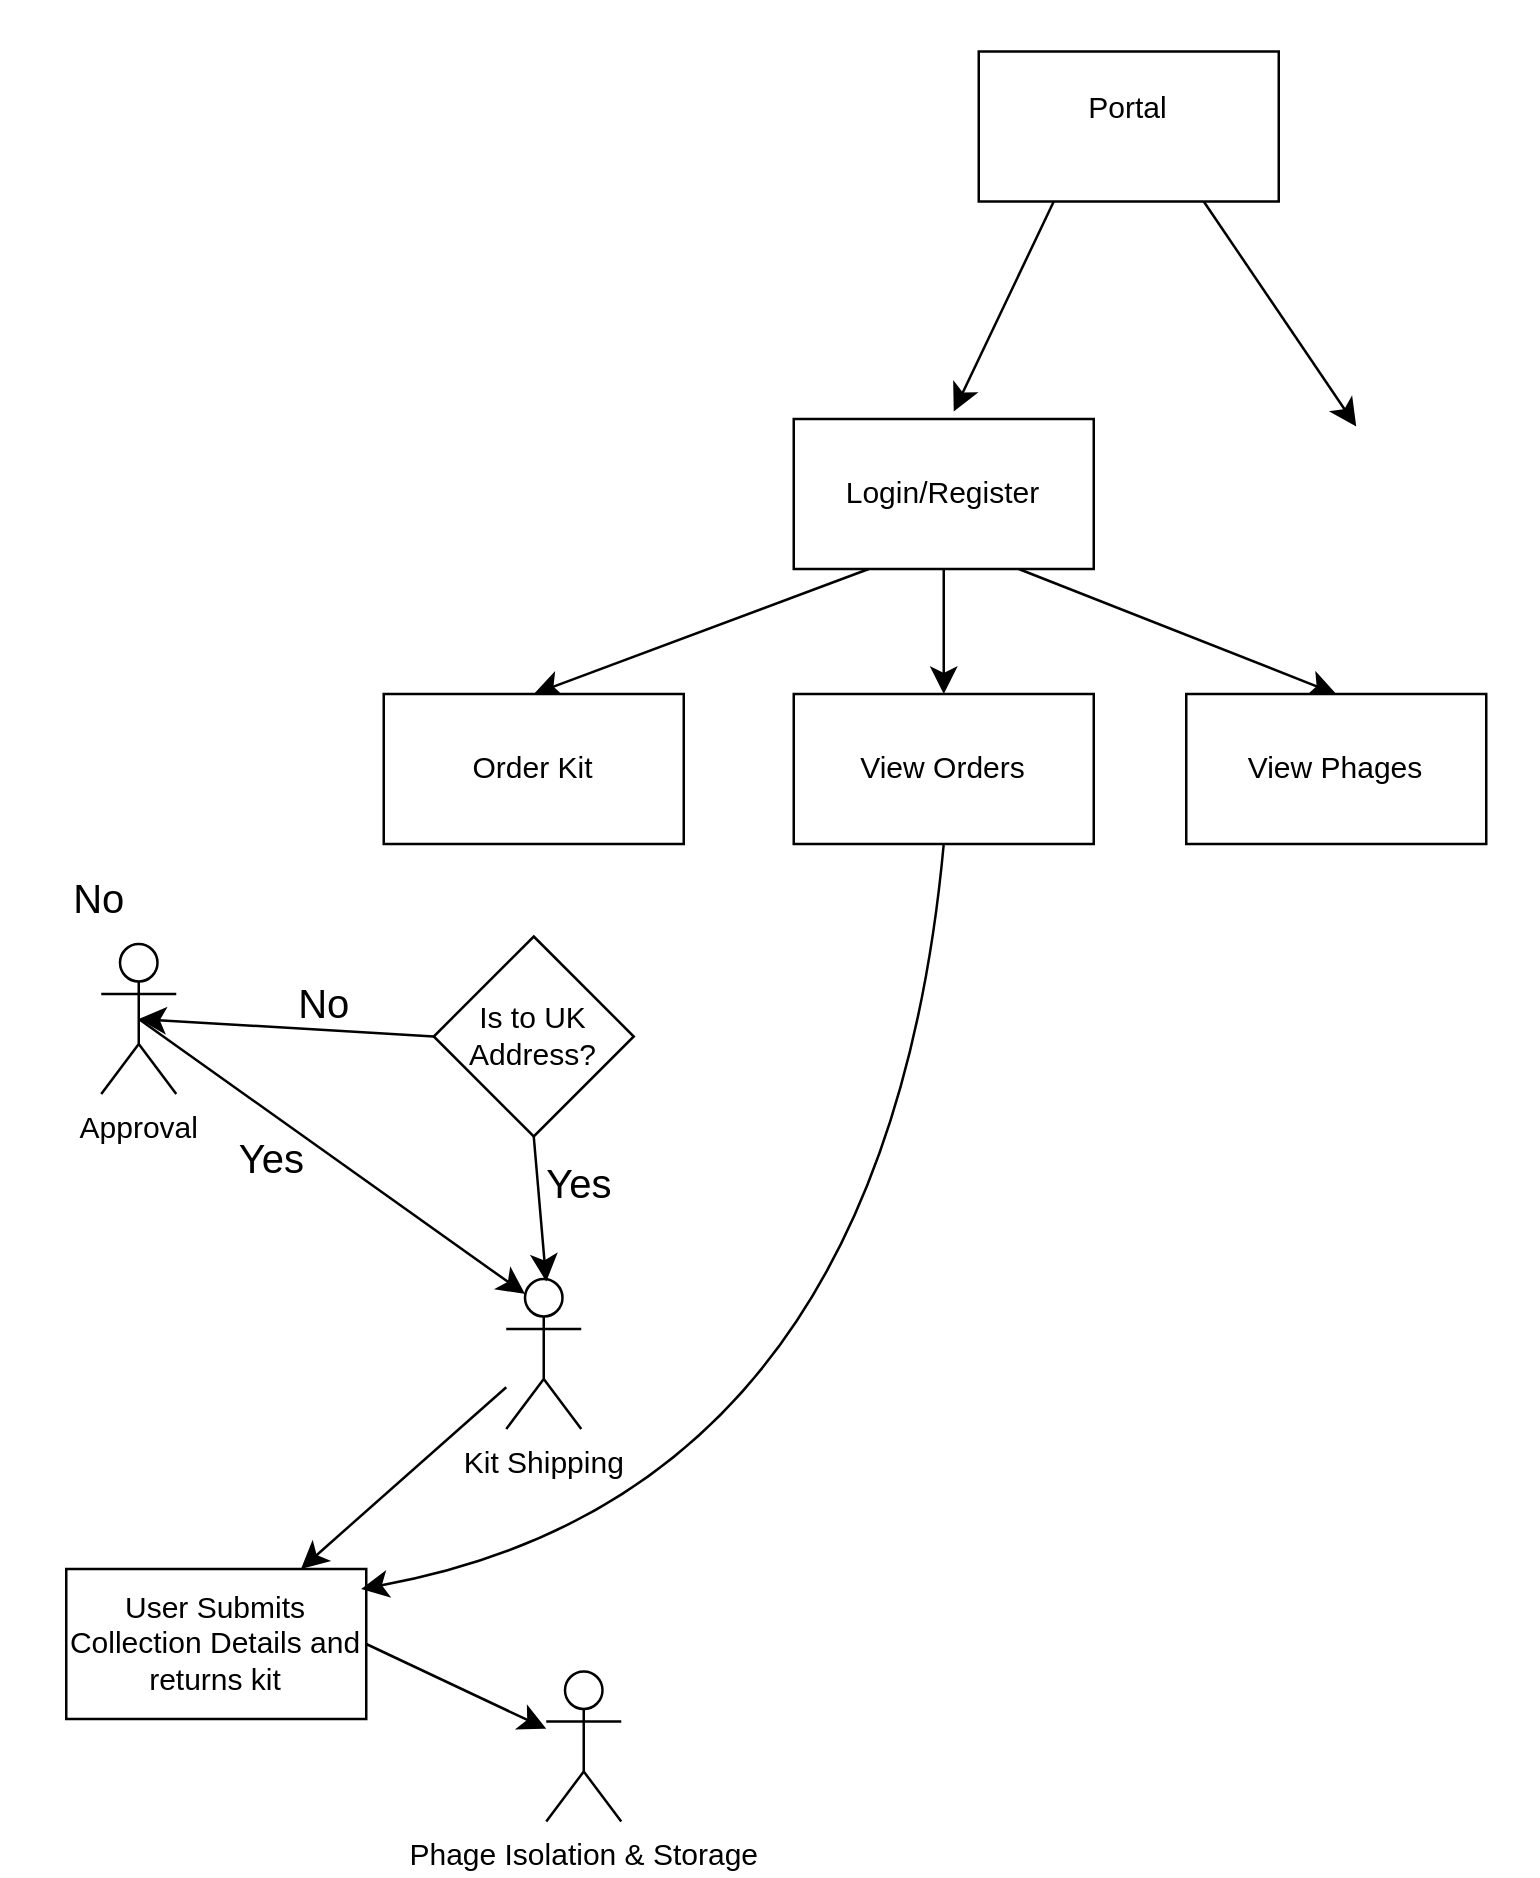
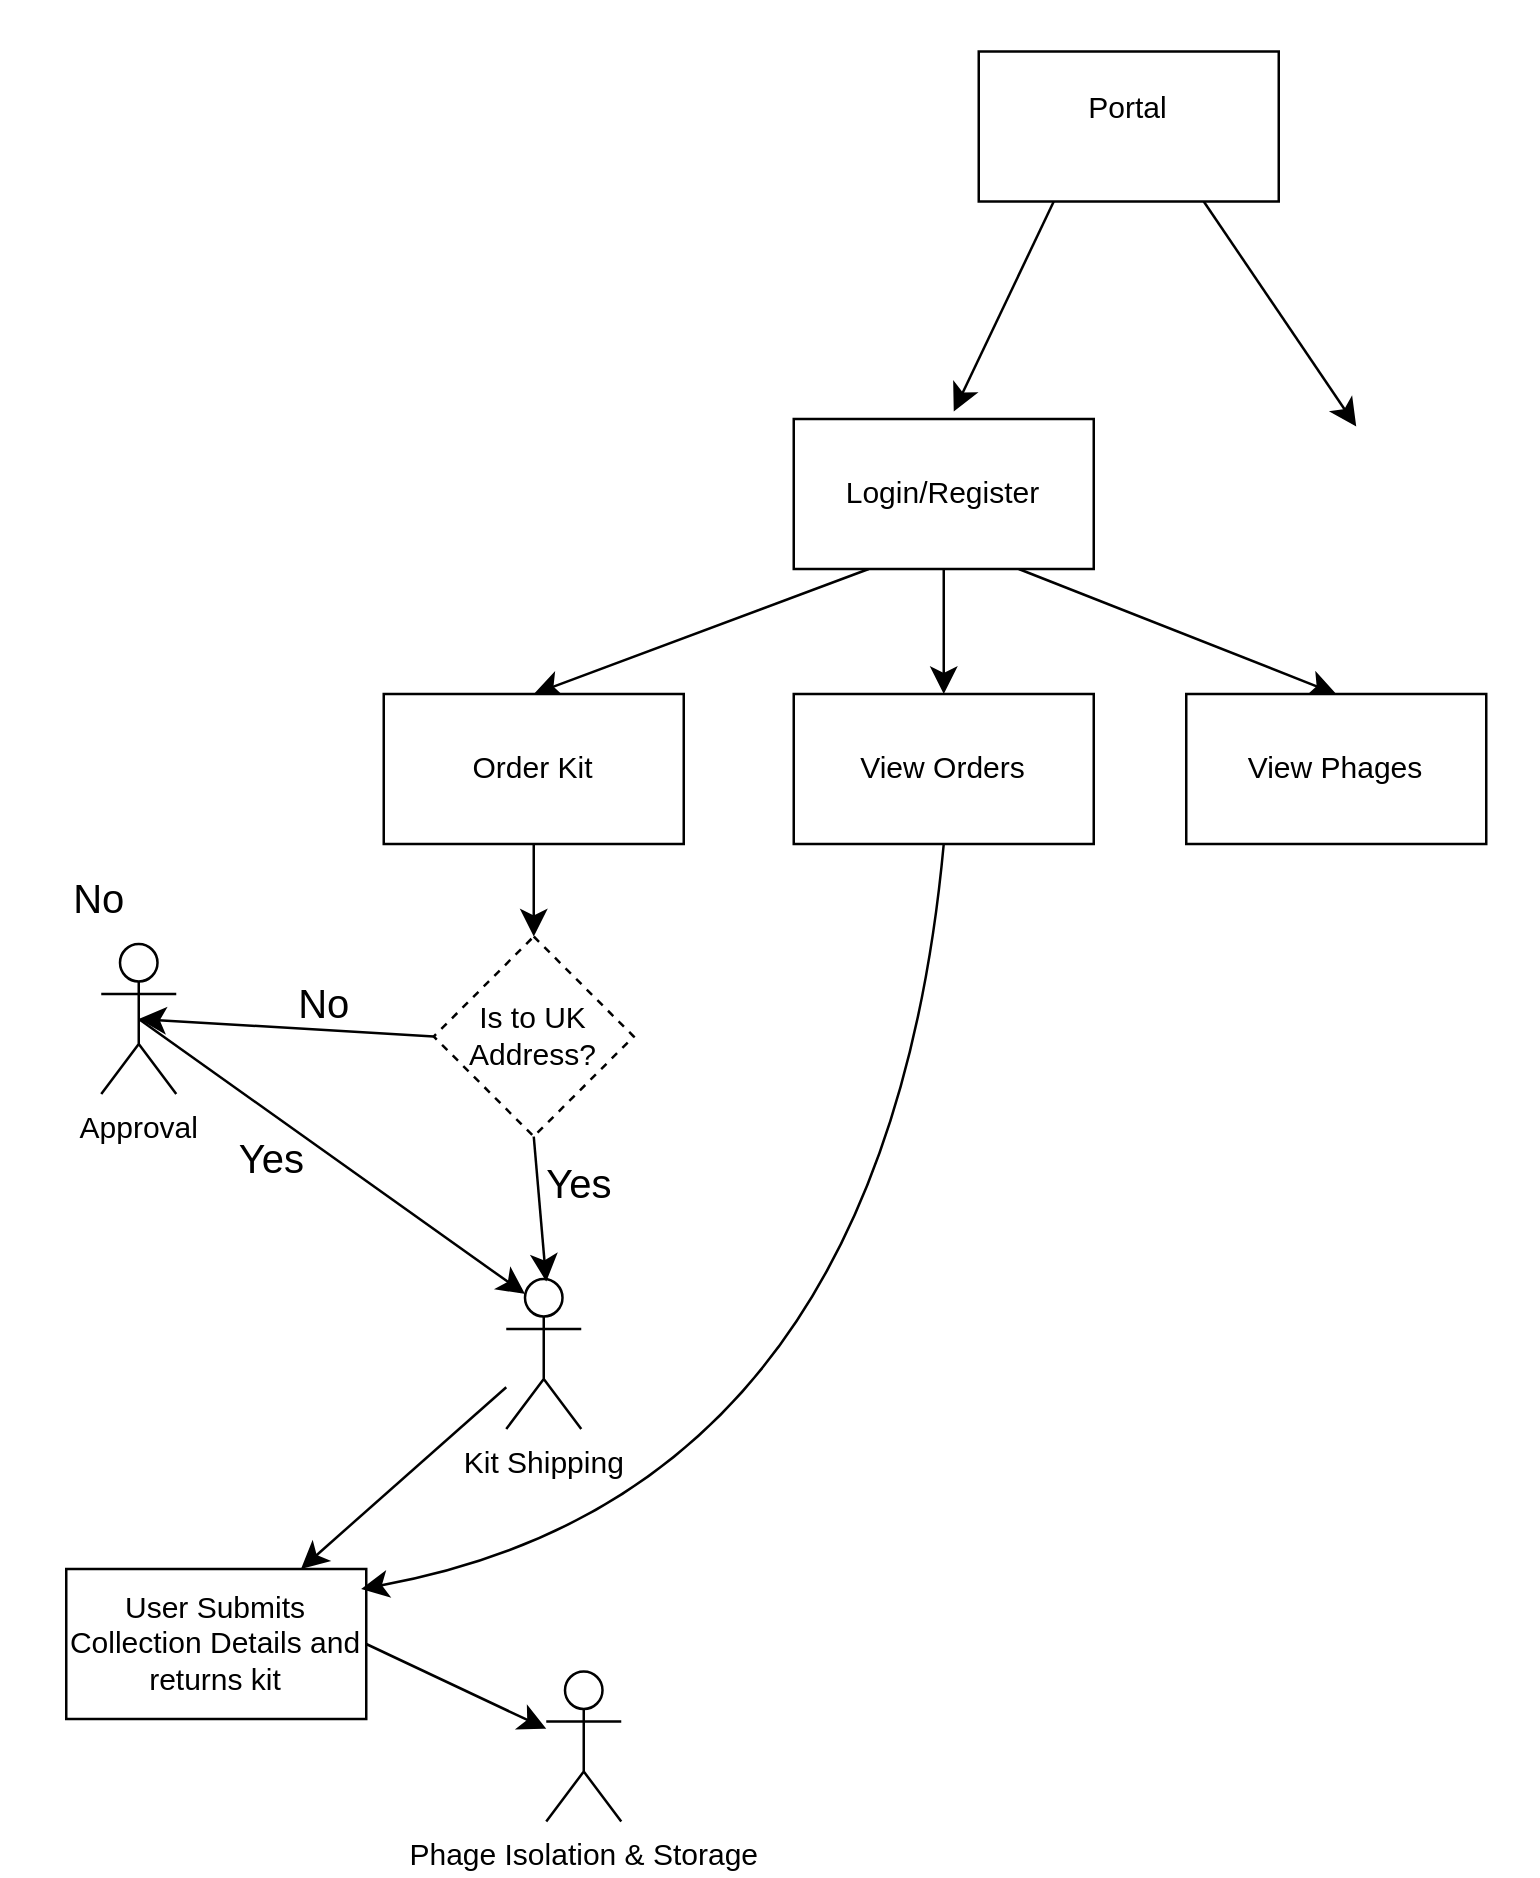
edge "Order Kit" -> "Is to UK Address?": added
node "Is to UK Address?": style solid -> dashed
